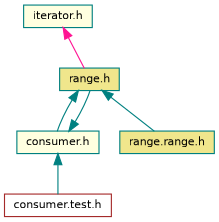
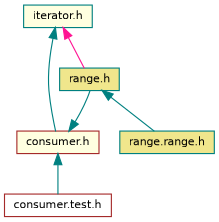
edge "consumer.h" -> "range.h": now "consumer.h" -> "iterator.h"
node "consumer.h": color teal -> brown
